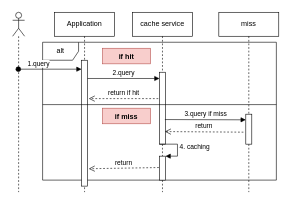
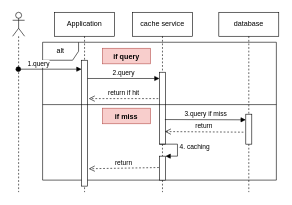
node "miss": label "miss" -> "database"
node "if hit": label "if hit" -> "if query"
